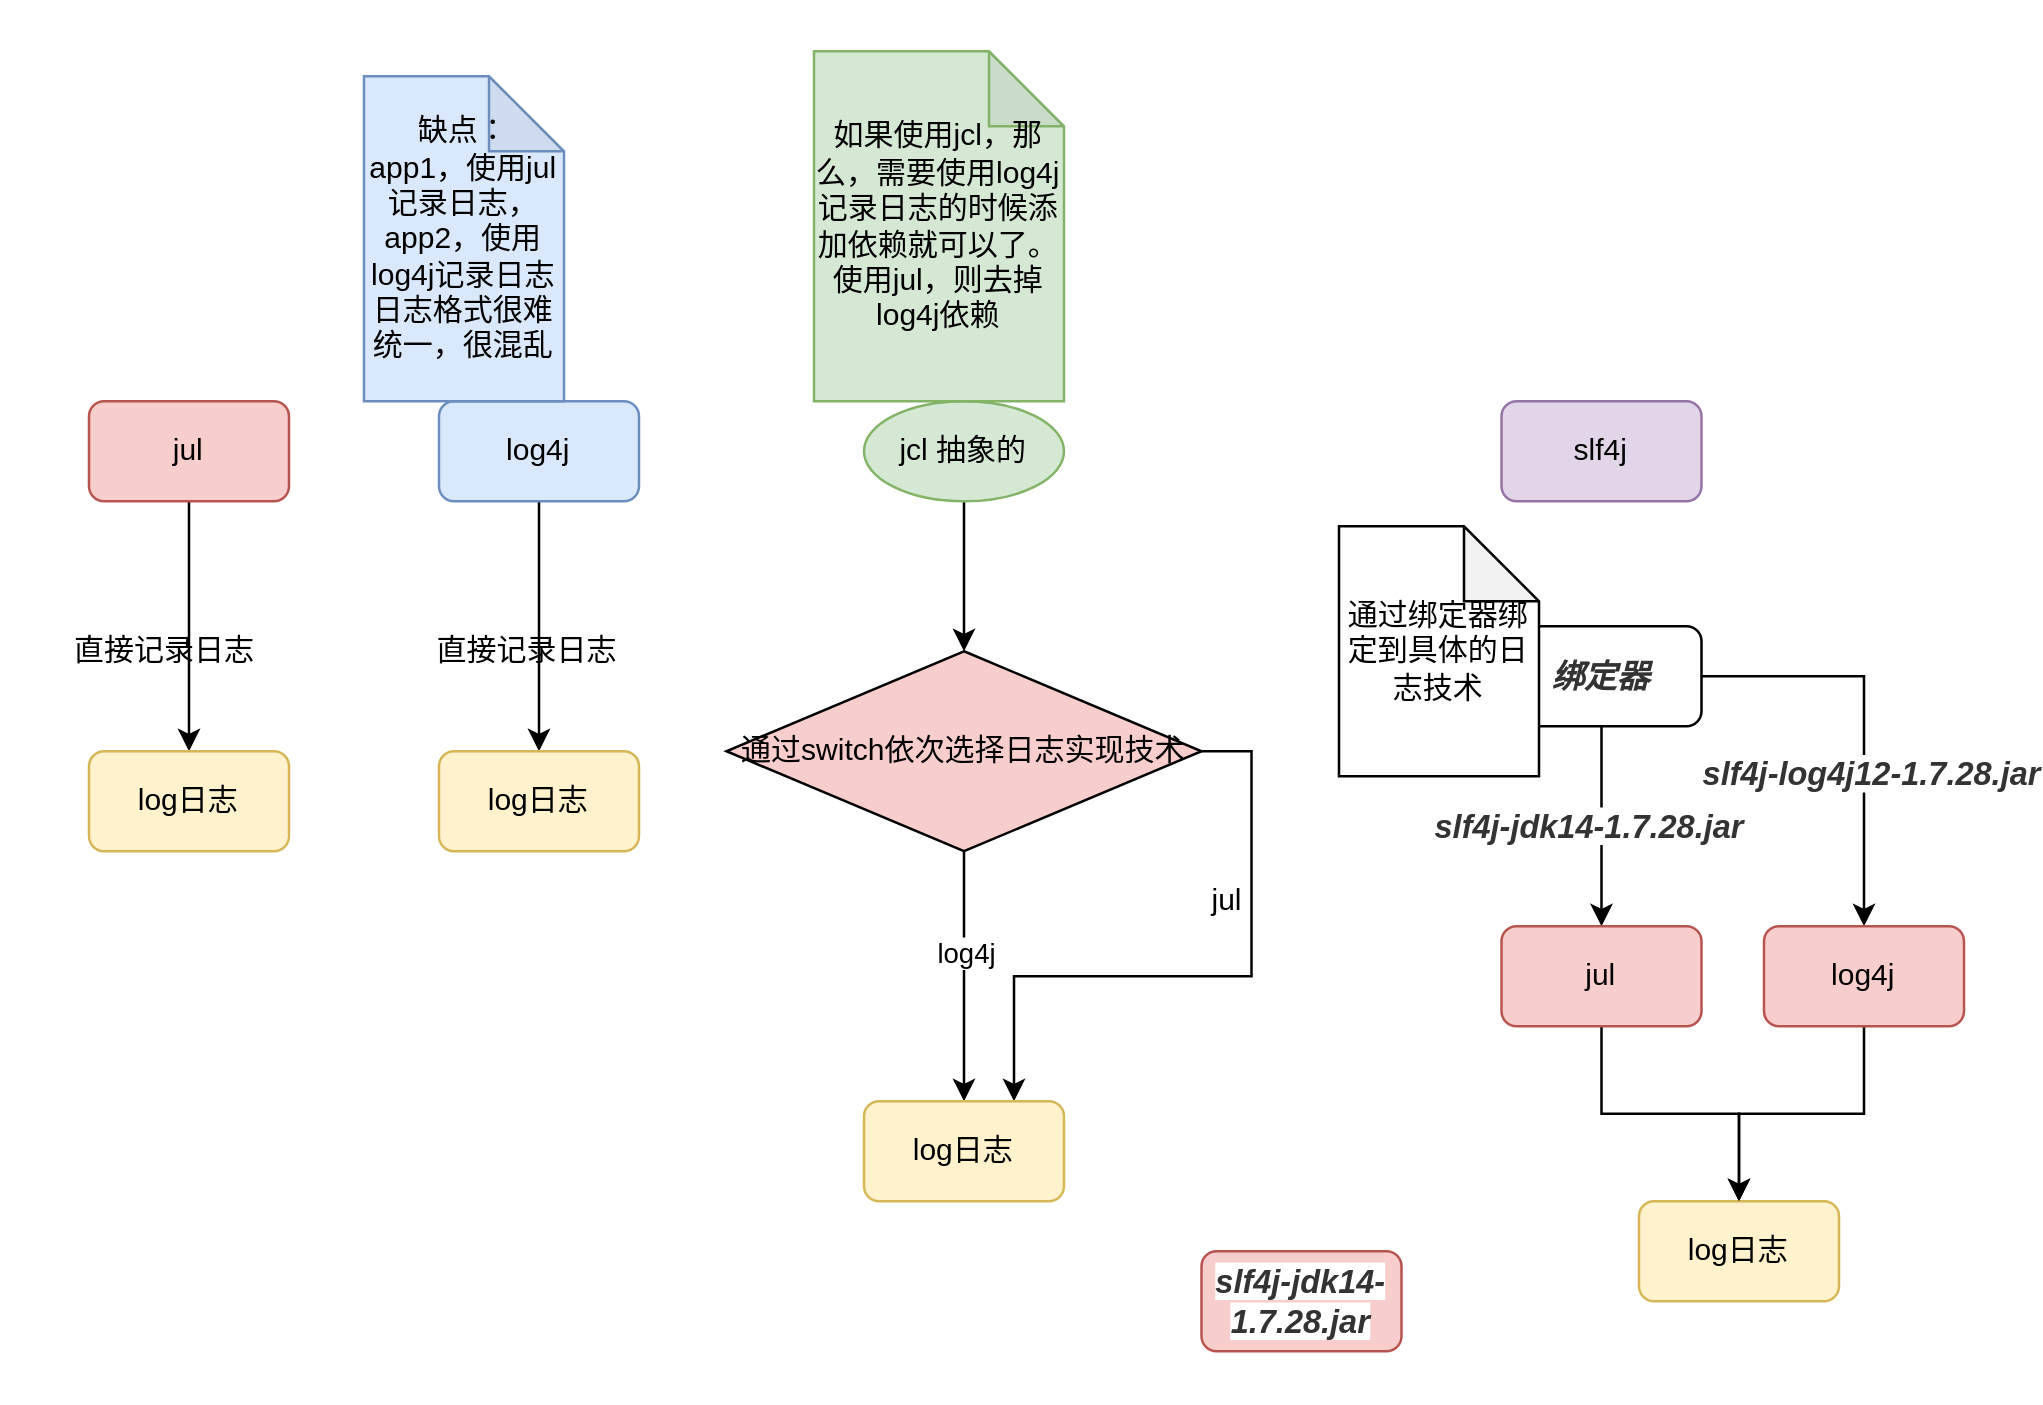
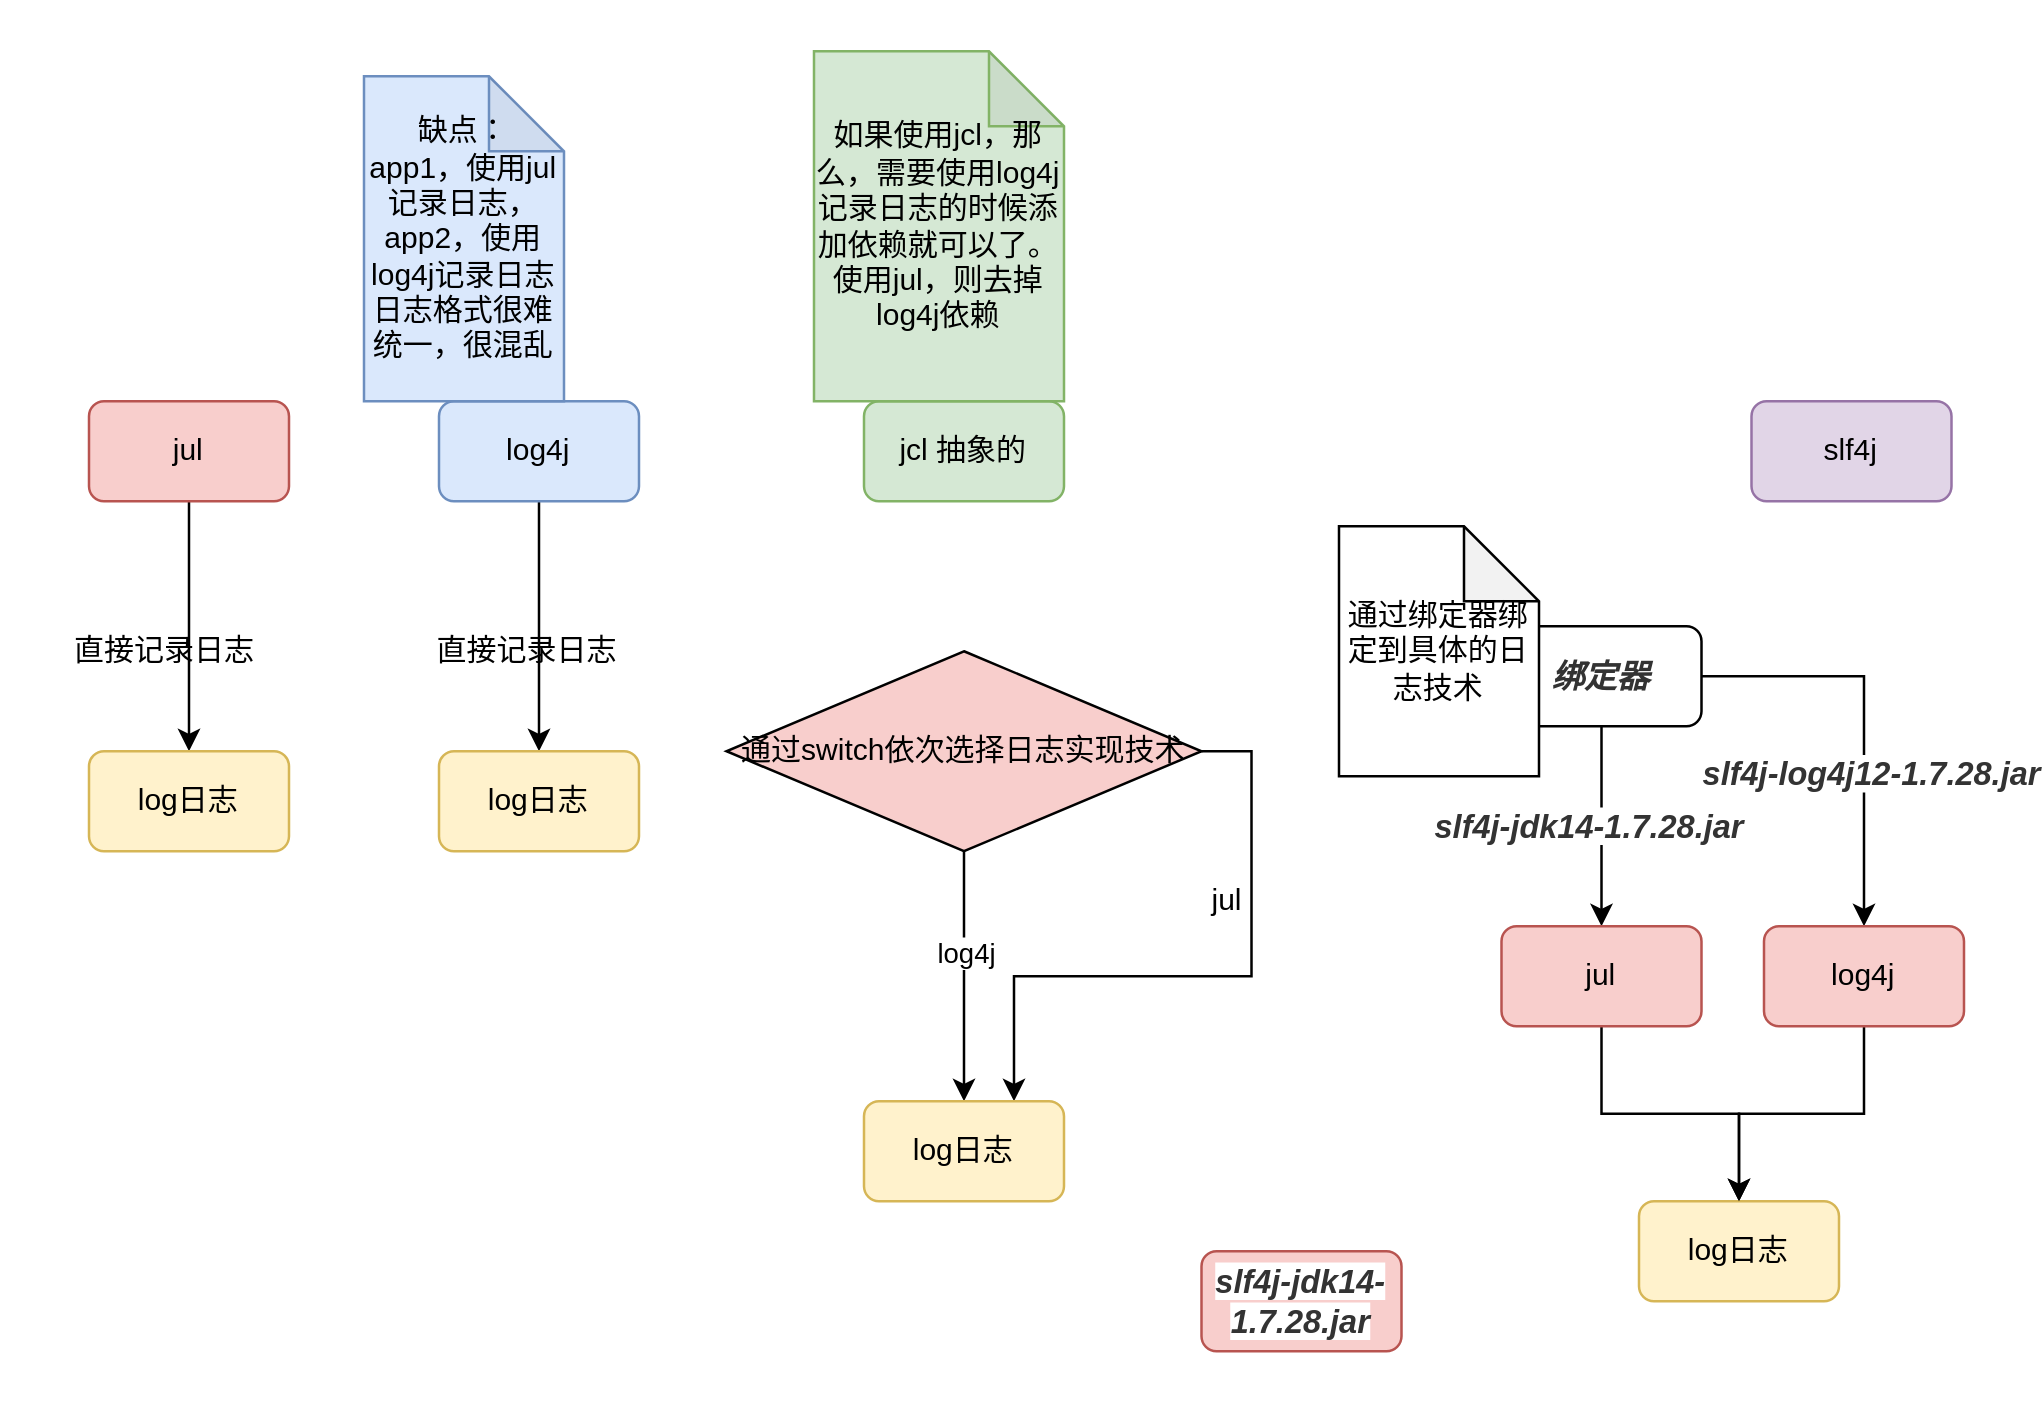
node "jcl 抽象的": shape ellipse -> rounded rectangle
node "slf4j": moved (1601, 451) -> (1851, 451)
edge "jcl 抽象的" -> "通过switch依次选择日志实现技术": removed
